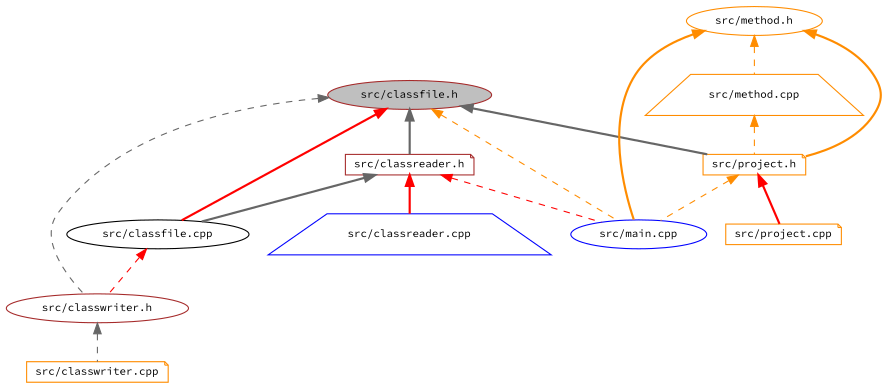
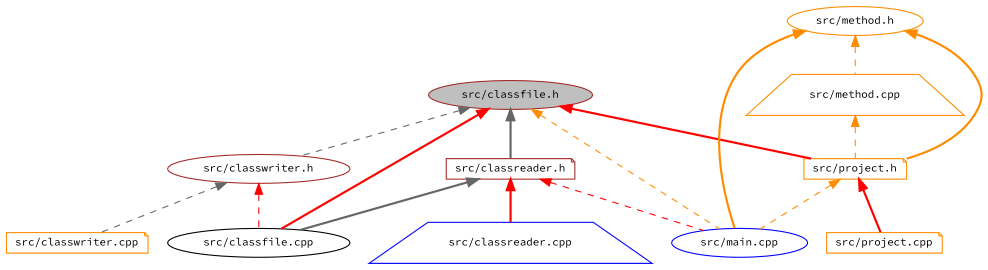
edge "src/project.h" -> "src/classfile.h": color gray40 -> red
edge "src/classwriter.h" -> "src/classfile.cpp": reversed
